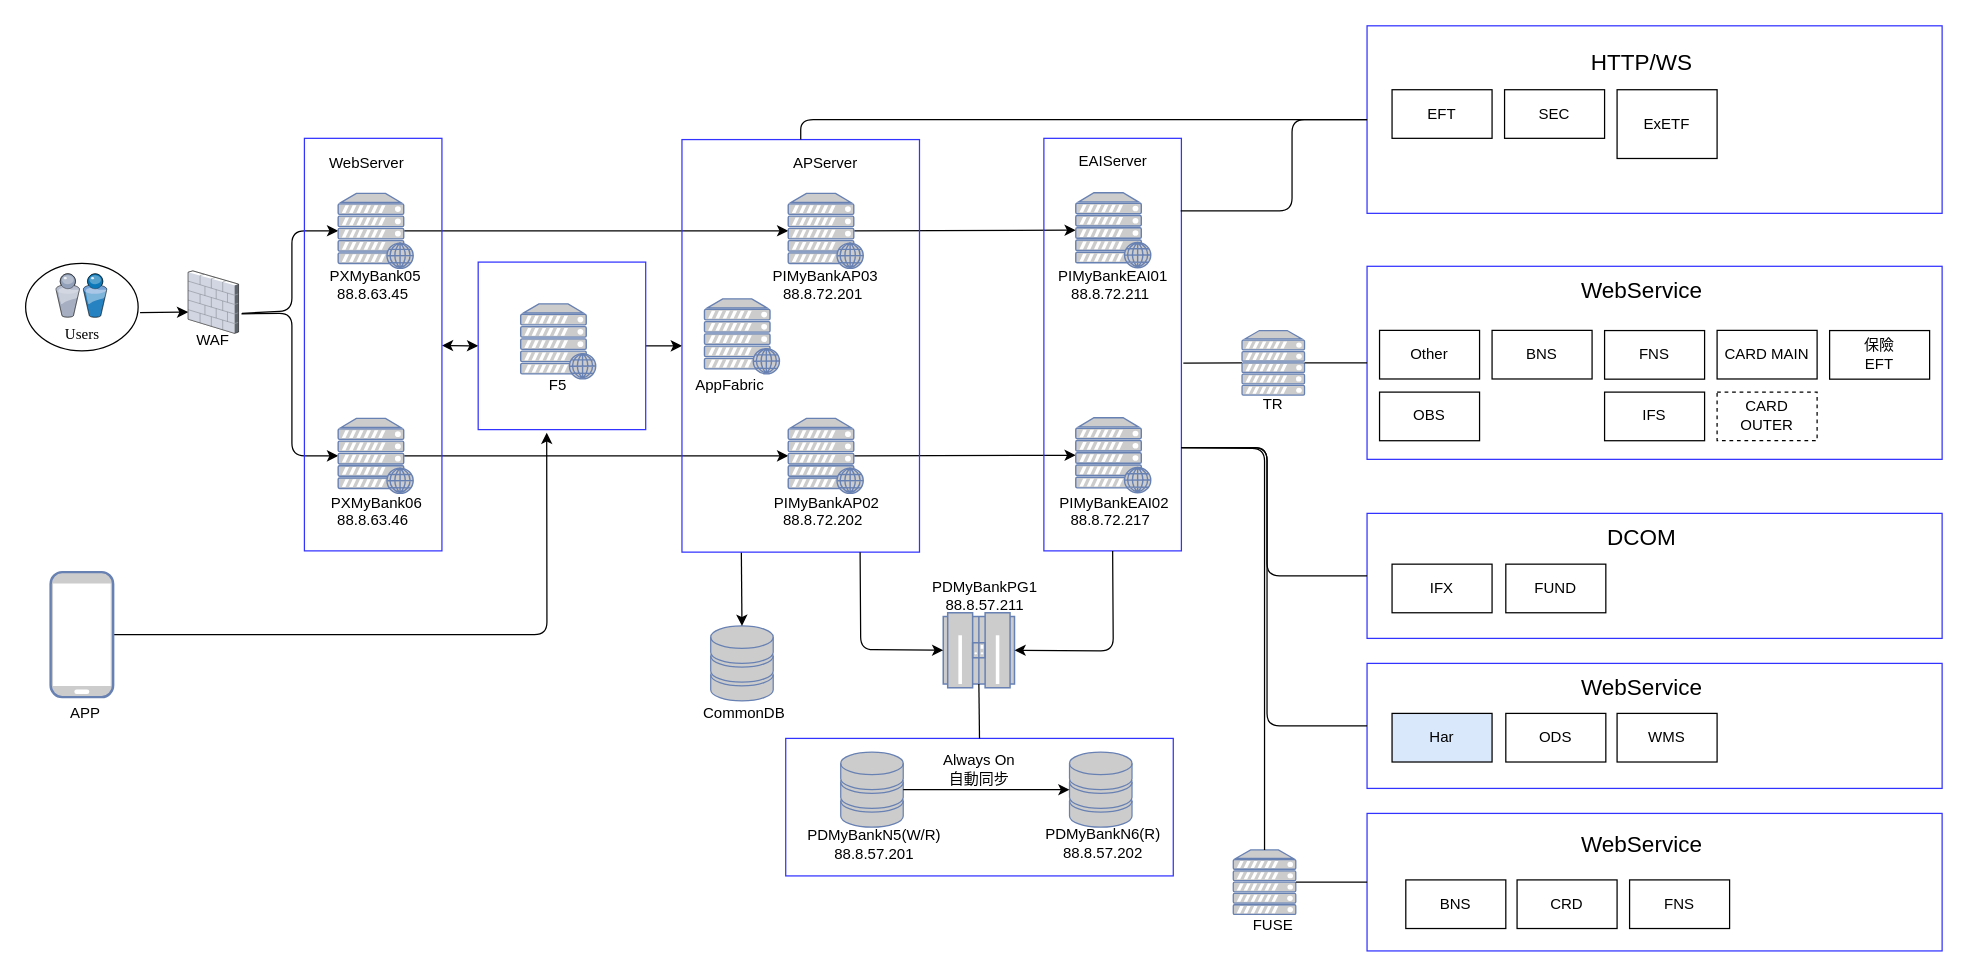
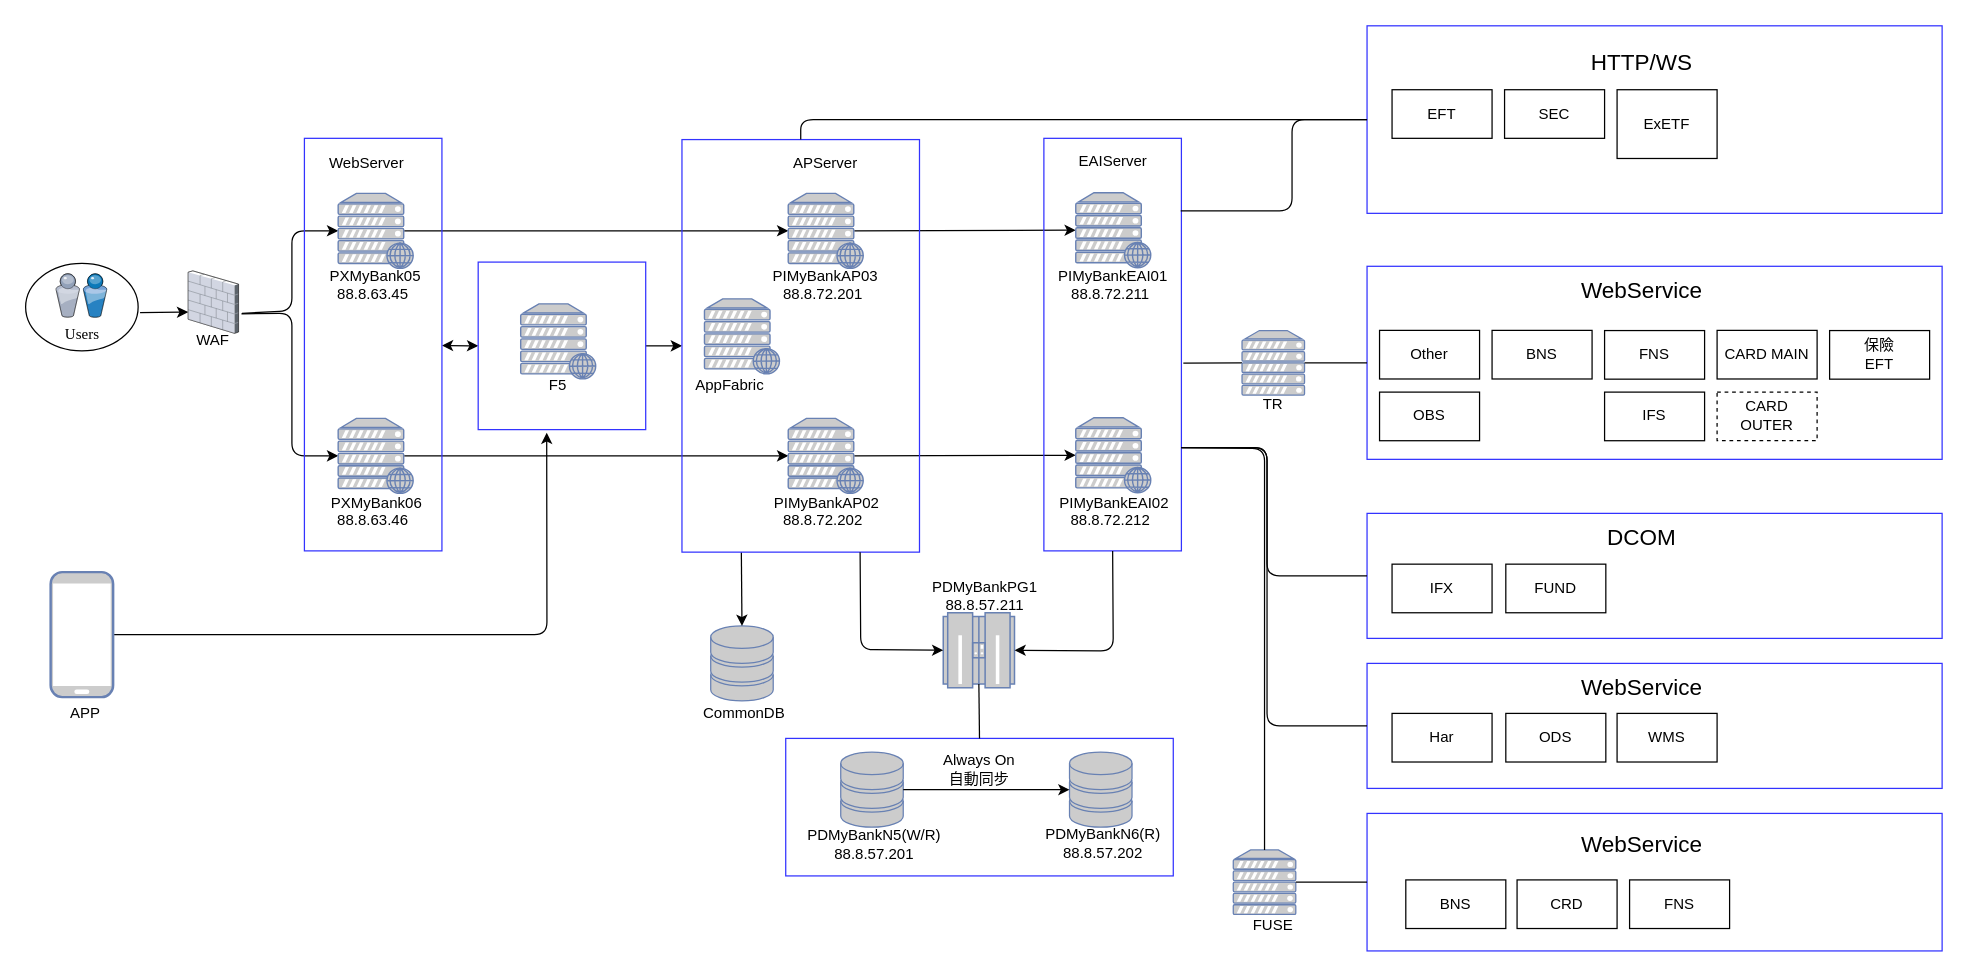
node "88.8.72.217": label "88.8.72.217" -> "88.8.72.212"
node "Har": fillcolor #dae8fc -> #ffffff
